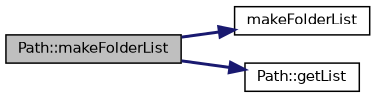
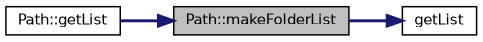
node "makeFolderList": label "makeFolderList" -> "getList"
edge "Path::makeFolderList" -> "Path::getList": reversed
